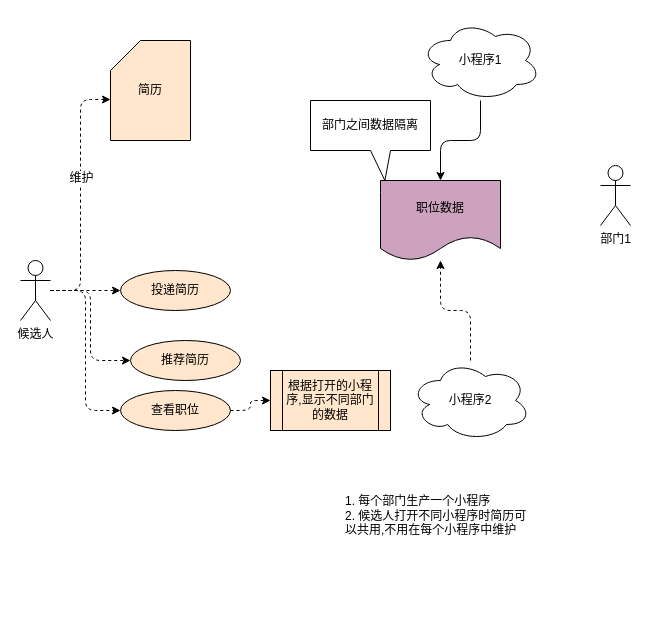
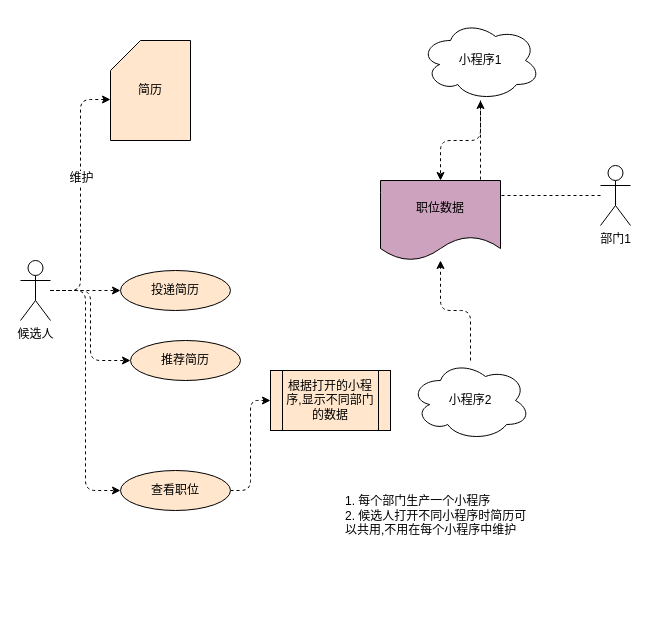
node "部门之间数据隔离": removed
edge "小程序1" -> "职位数据": style solid -> dashed
edge "部门1" -> "小程序1": added
node "查看职位": moved (176, 411) -> (176, 491)
